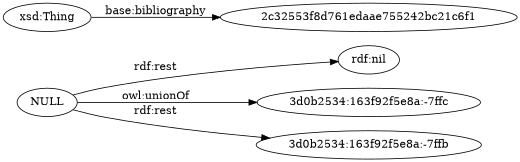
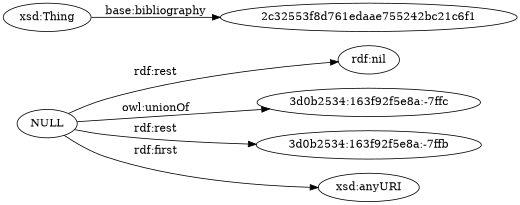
node "xsd:anyURI": added
